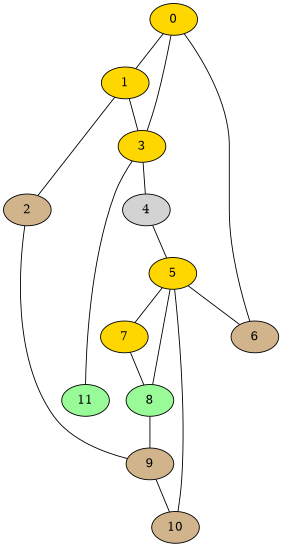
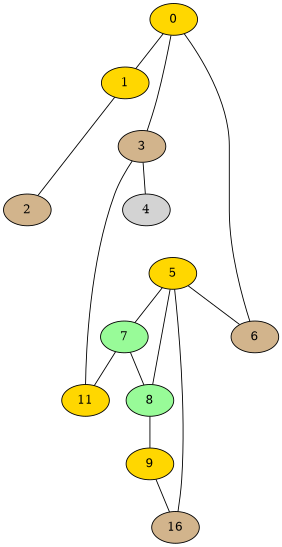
edge "1" -- "3": removed
node "3": fillcolor gold -> tan
edge "4" -- "5": removed
node "7": fillcolor gold -> palegreen
edge "2" -- "9": removed
edge "7" -- "11": added
node "11": fillcolor palegreen -> gold
node "9": fillcolor tan -> gold
node "10": label "10" -> "16"
